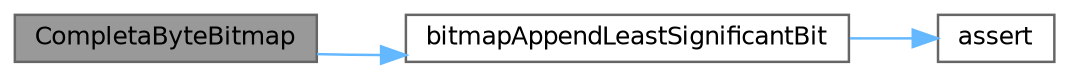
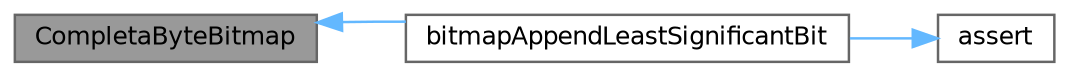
edge "CompletaByteBitmap" -> "bitmapAppendLeastSignificantBit": reversed
